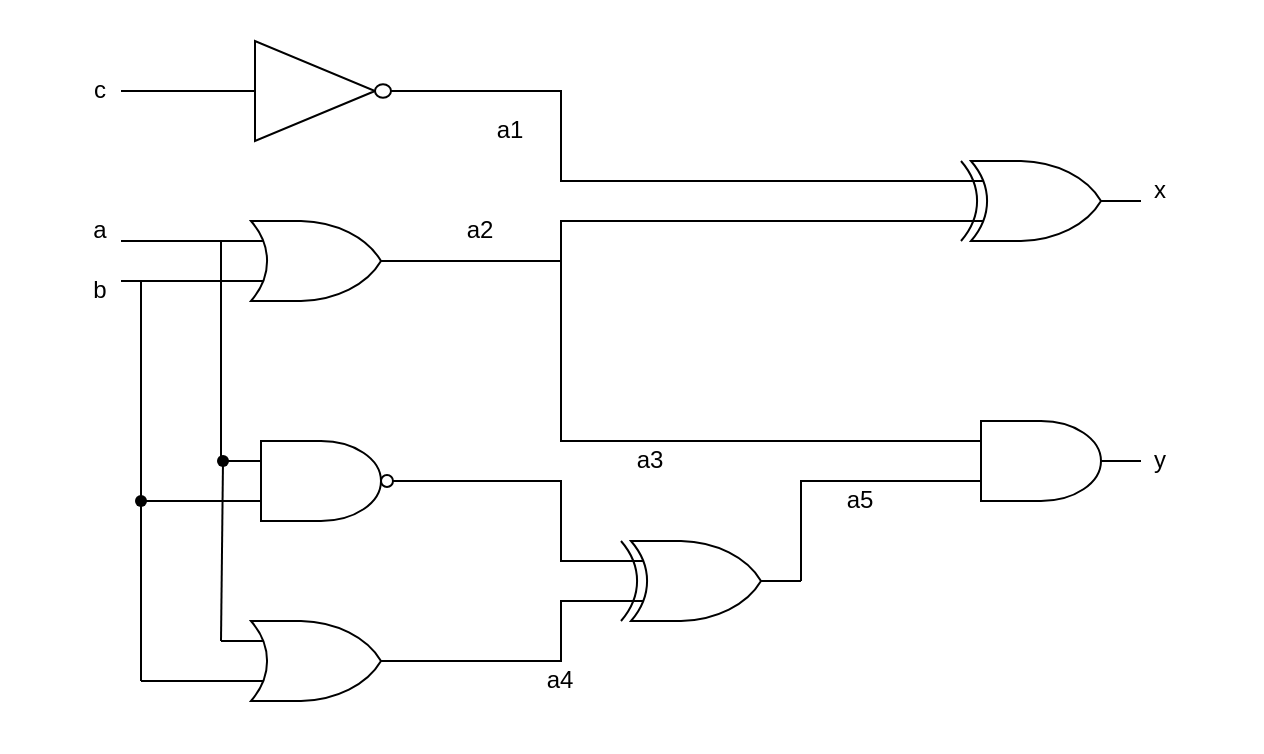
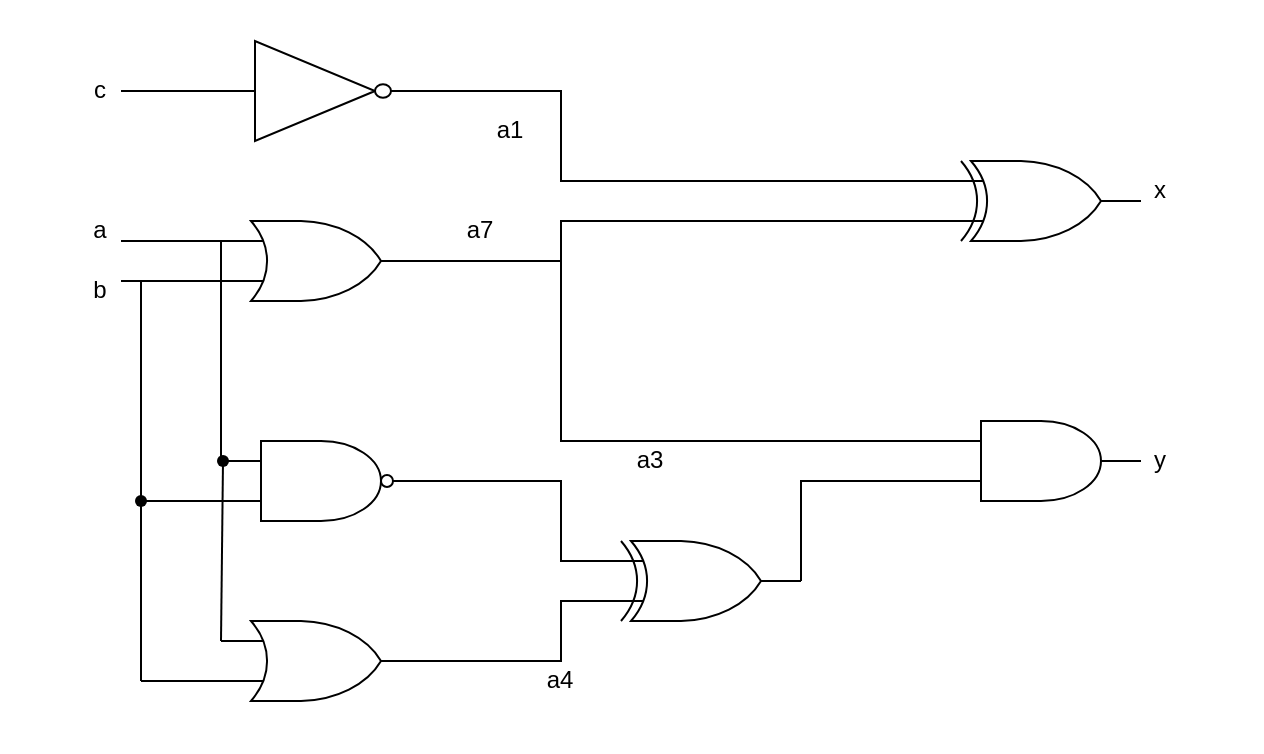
node "a2": label "a2" -> "a7"
node "a5": removed
